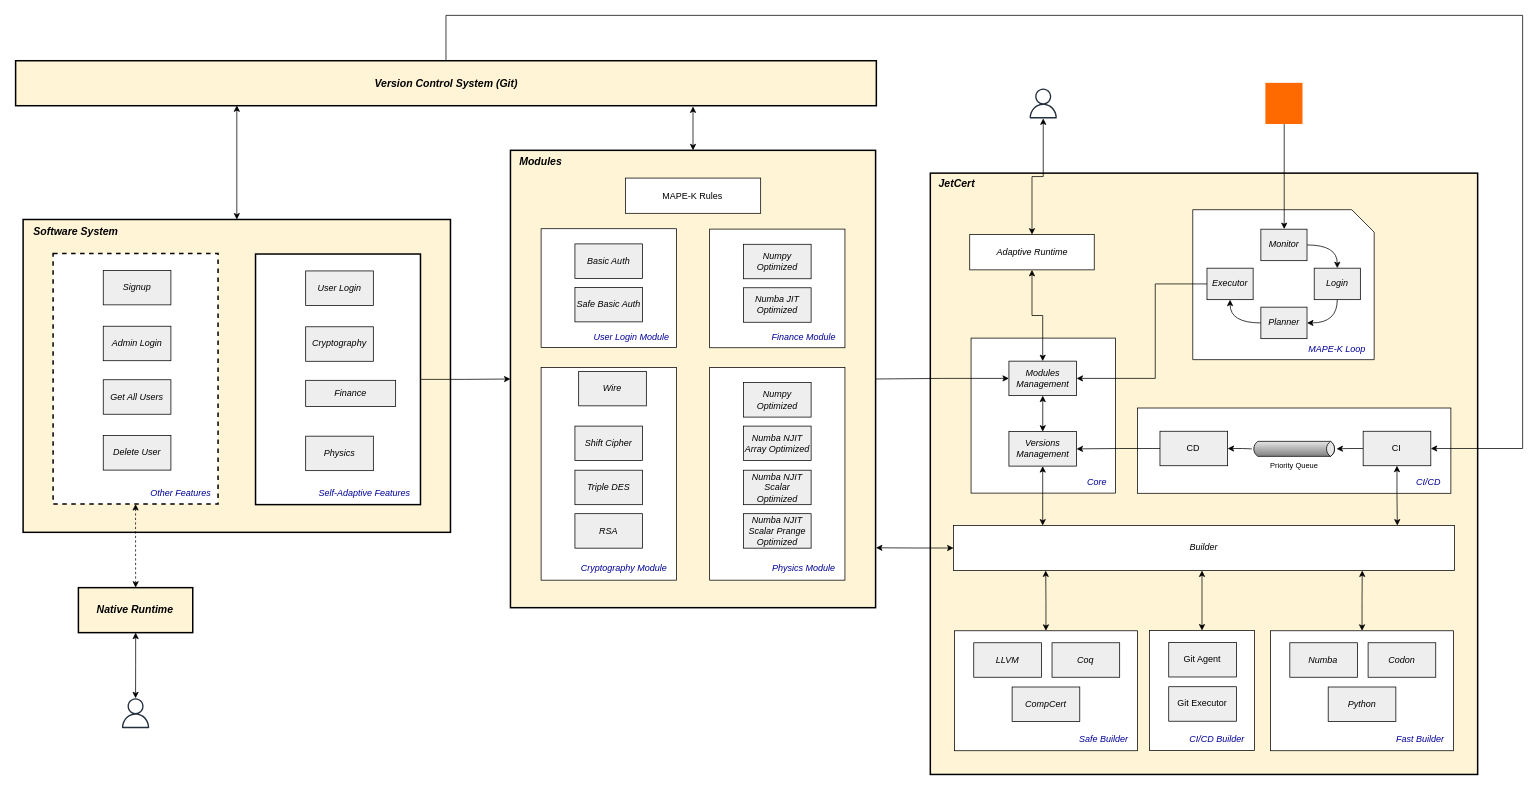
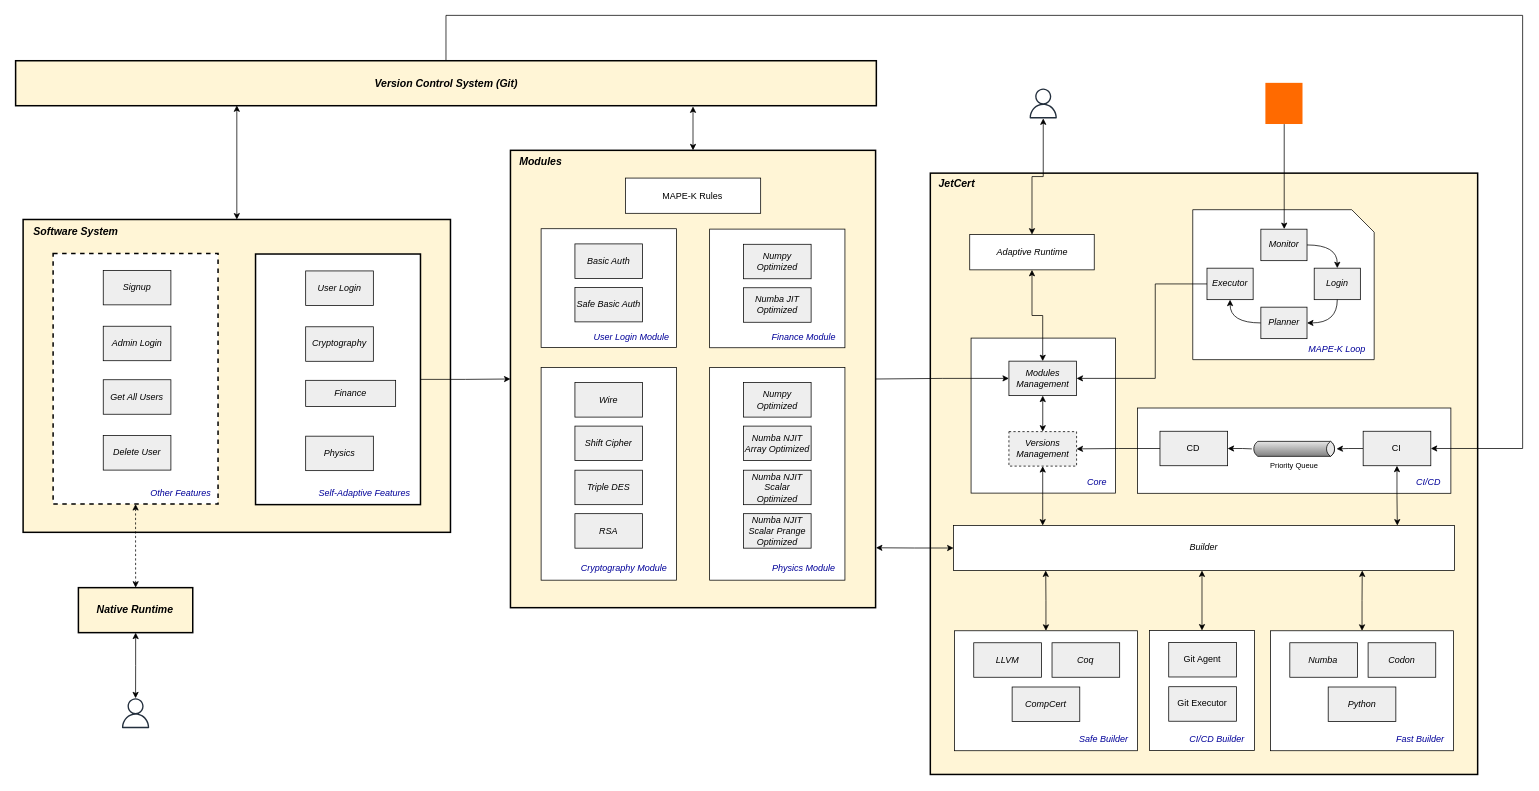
node "Wire": moved (612, 389) -> (609, 400)
node "Versions Management": style solid -> dashed
